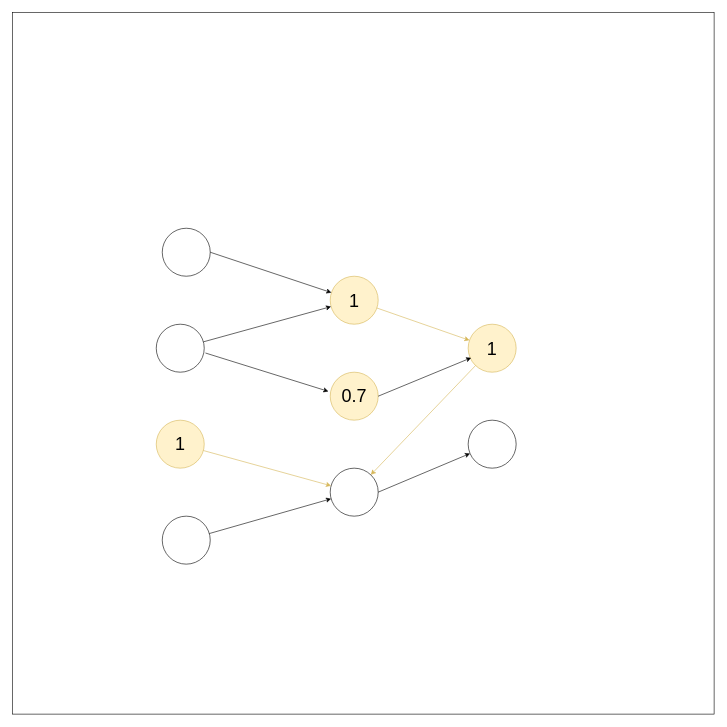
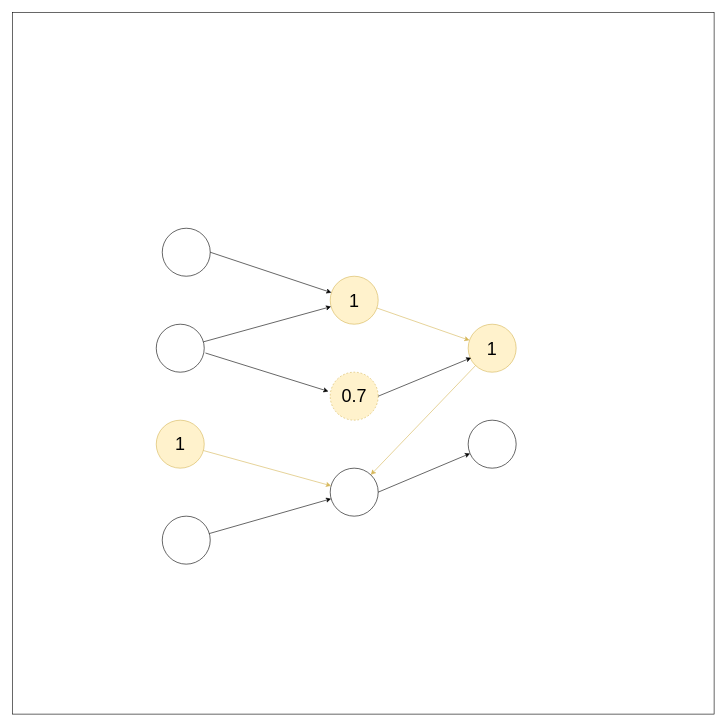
node "0.7": style solid -> dashed
